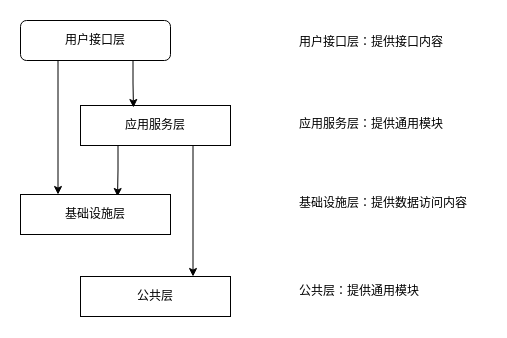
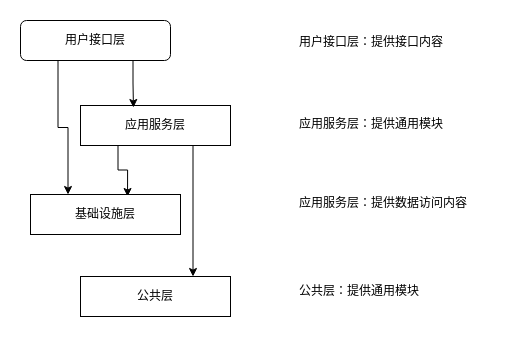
node "基础设施层：提供数据访问内容": label "基础设施层：提供数据访问内容" -> "应用服务层：提供数据访问内容"
node "基础设施层": moved (96, 215) -> (106, 215)
